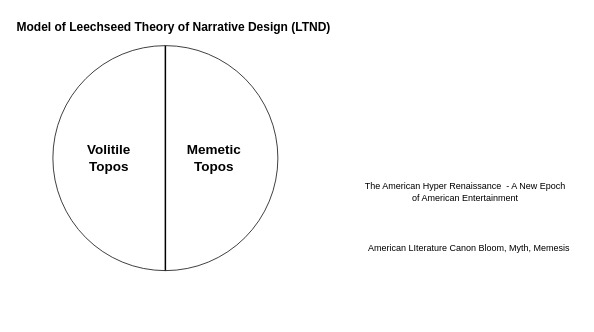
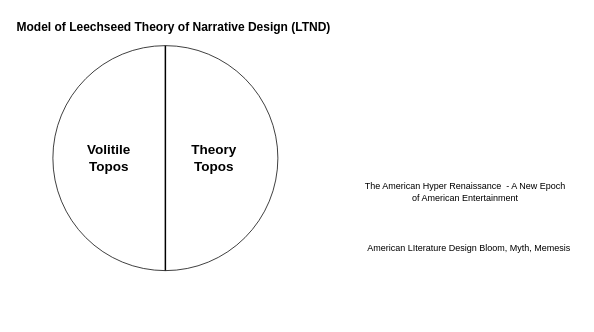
node "Memetic Topos": label "Memetic Topos" -> "Theory Topos"
node "American LIterature Canon Bloom, Myth, Memesis": label "American LIterature Canon Bloom, Myth, Memesis" -> "American LIterature Design Bloom, Myth, Memesis"
